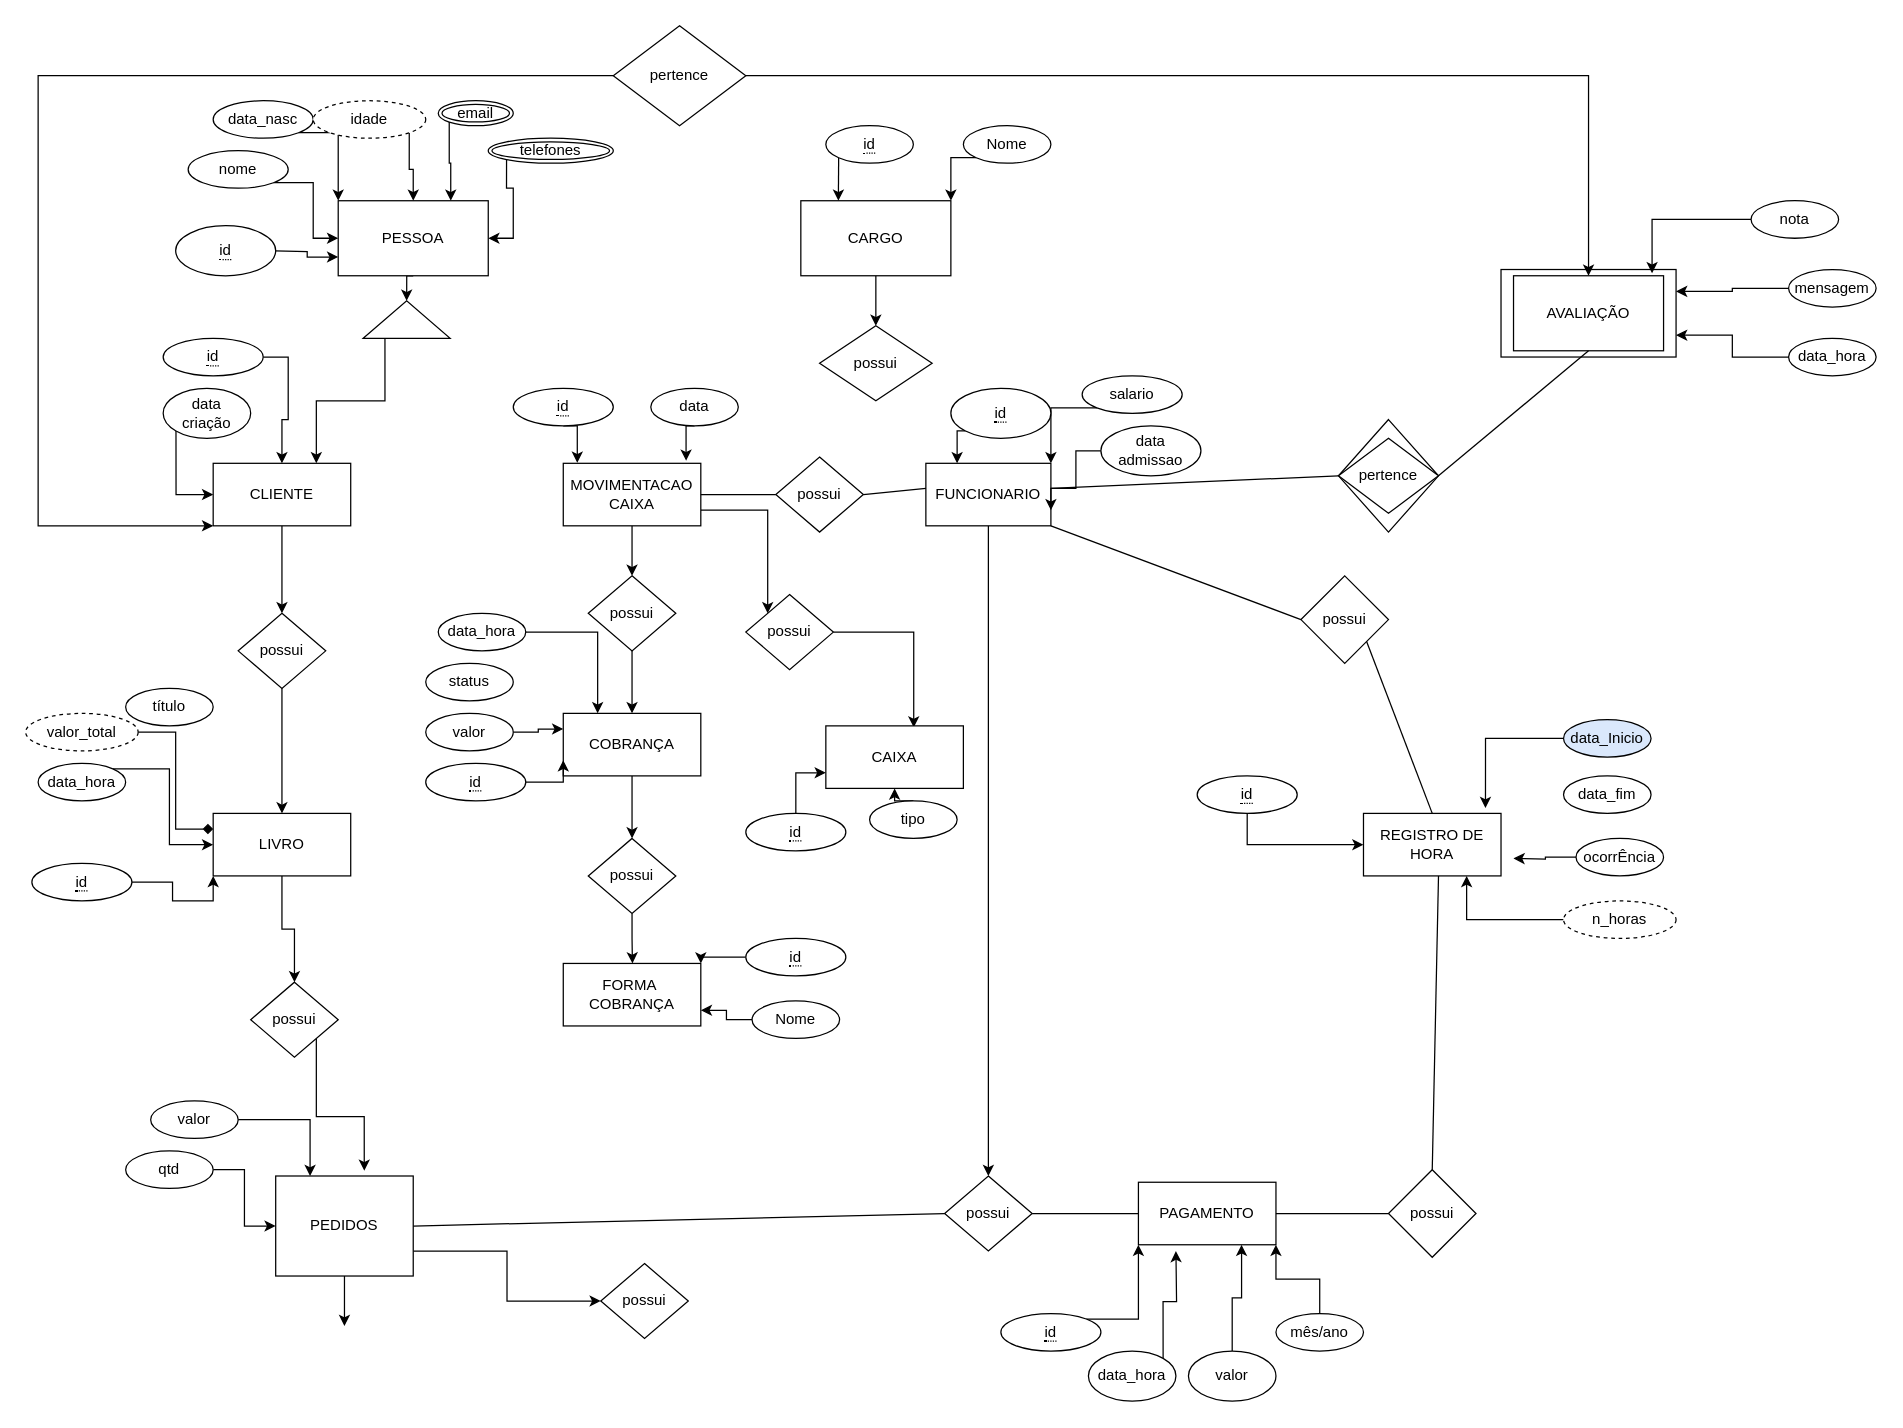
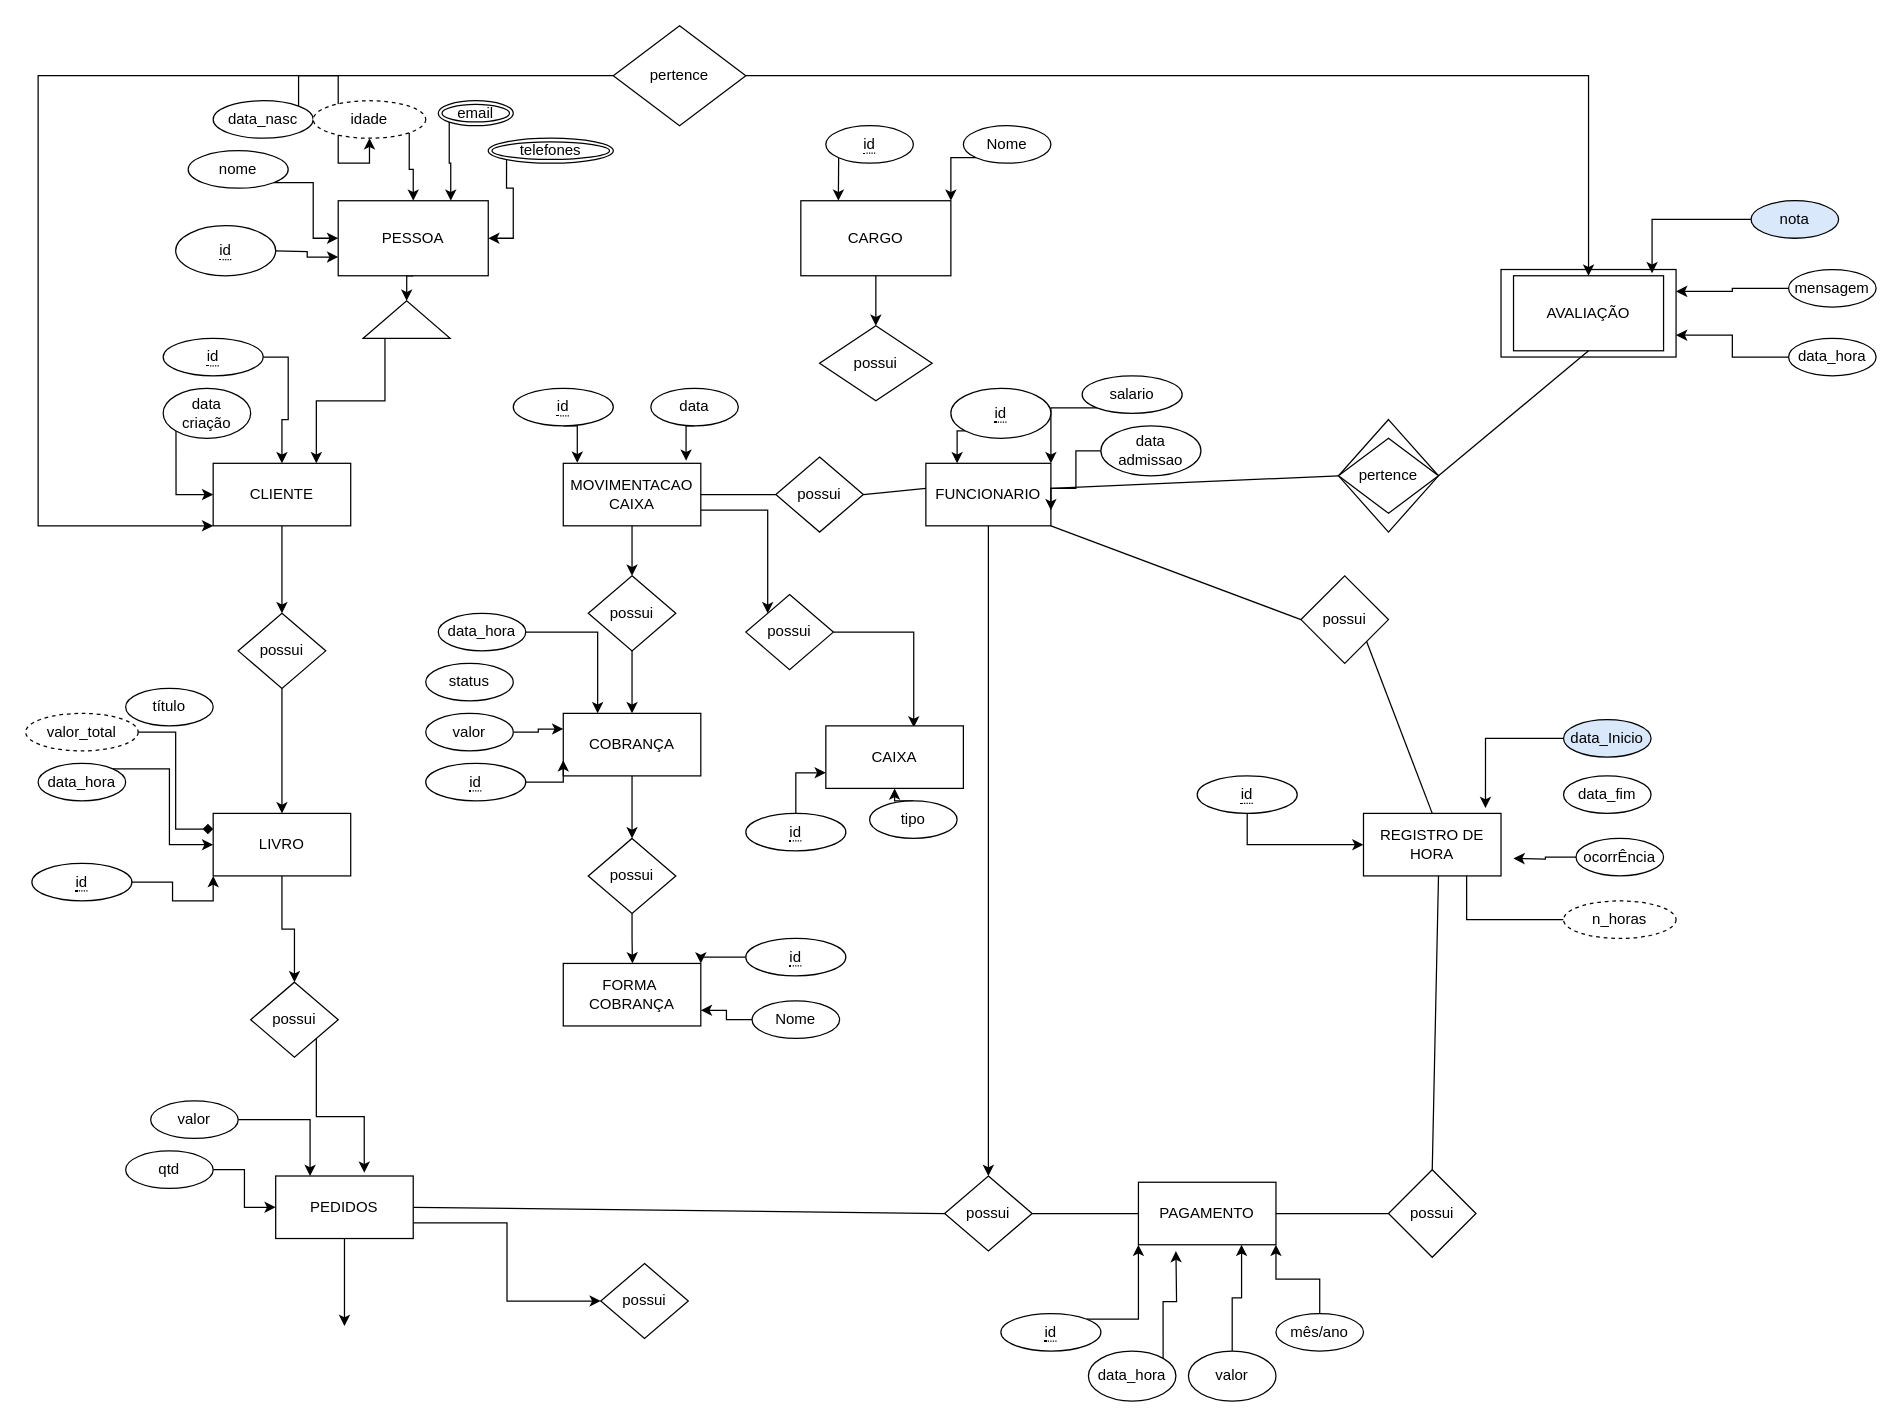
edge "data_nasc" -> "PESSOA": now "data_nasc" -> "idade"
node "nota": fillcolor #ffffff -> #dae8fc
edge "n_horas" -> "REGISTRO DE HORA": arrowhead classic -> none
node "PEDIDOS": size 138x100 -> 138x63
